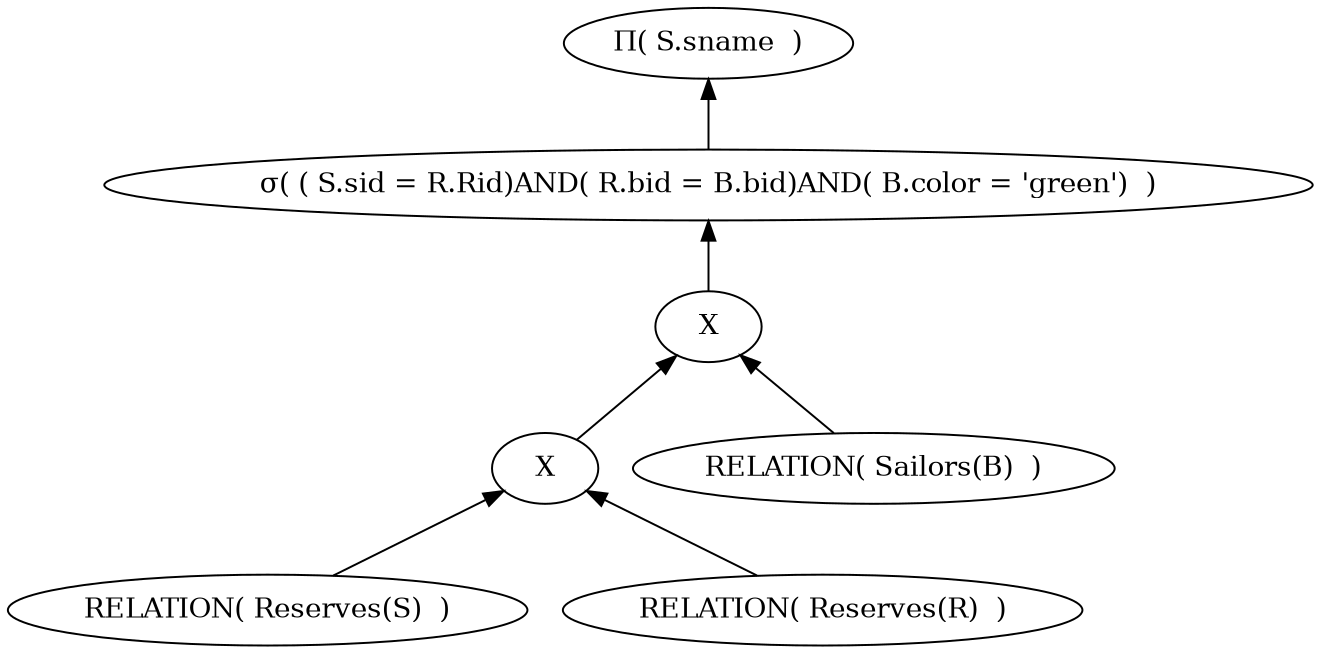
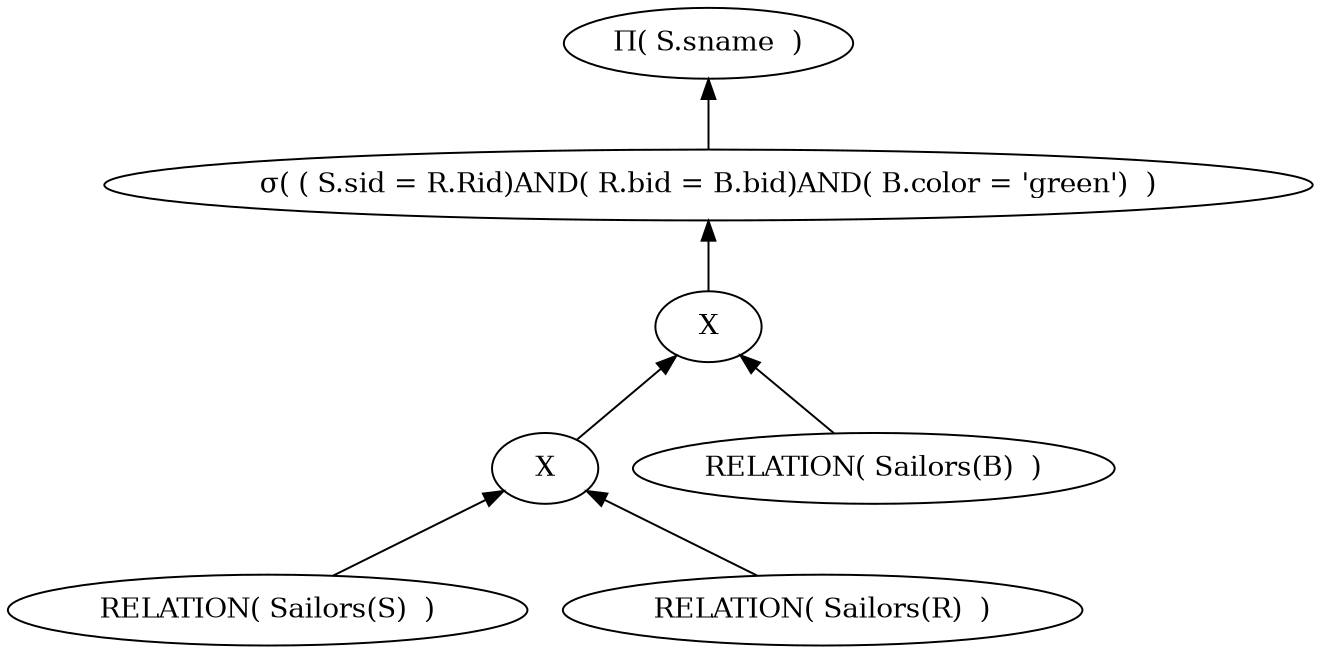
node "RELATION( Reserves(S)  )": label "RELATION( Reserves(S)  )" -> "RELATION( Sailors(S)  )"
node "RELATION( Reserves(R)  )": label "RELATION( Reserves(R)  )" -> "RELATION( Sailors(R)  )"
